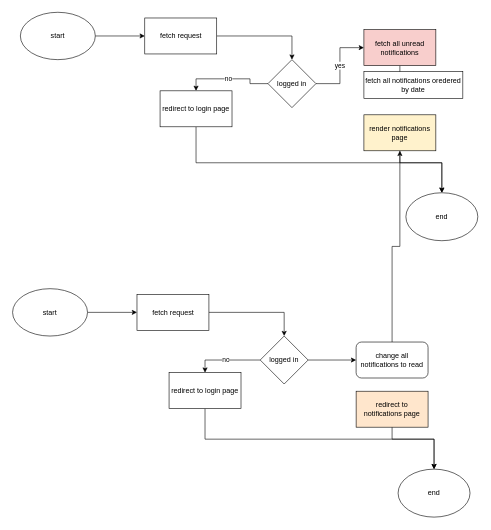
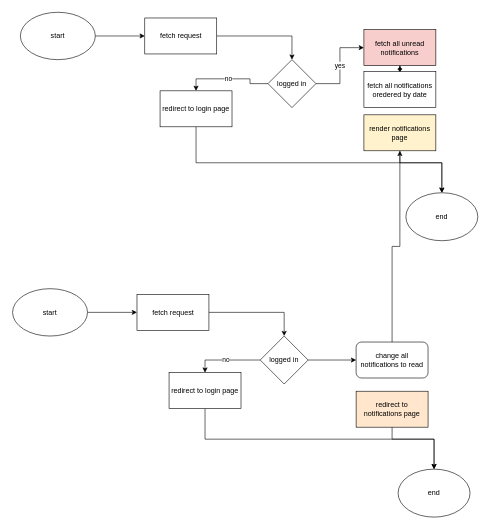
node "fetch all notifications oredered by date": size 99x27 -> 72x36
